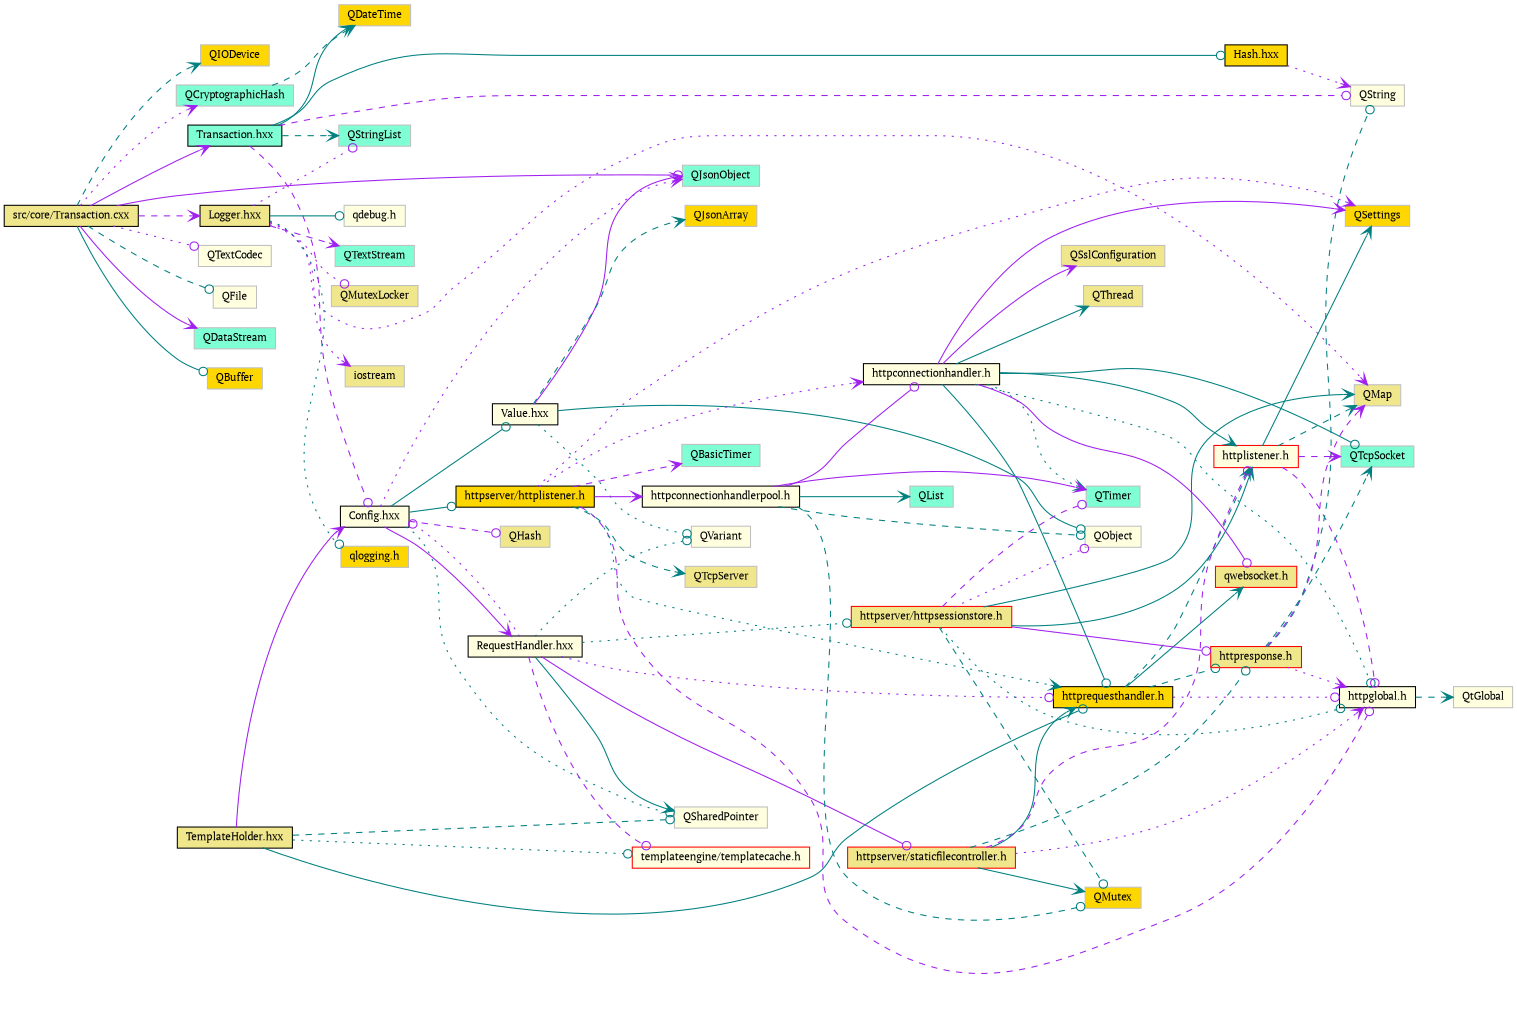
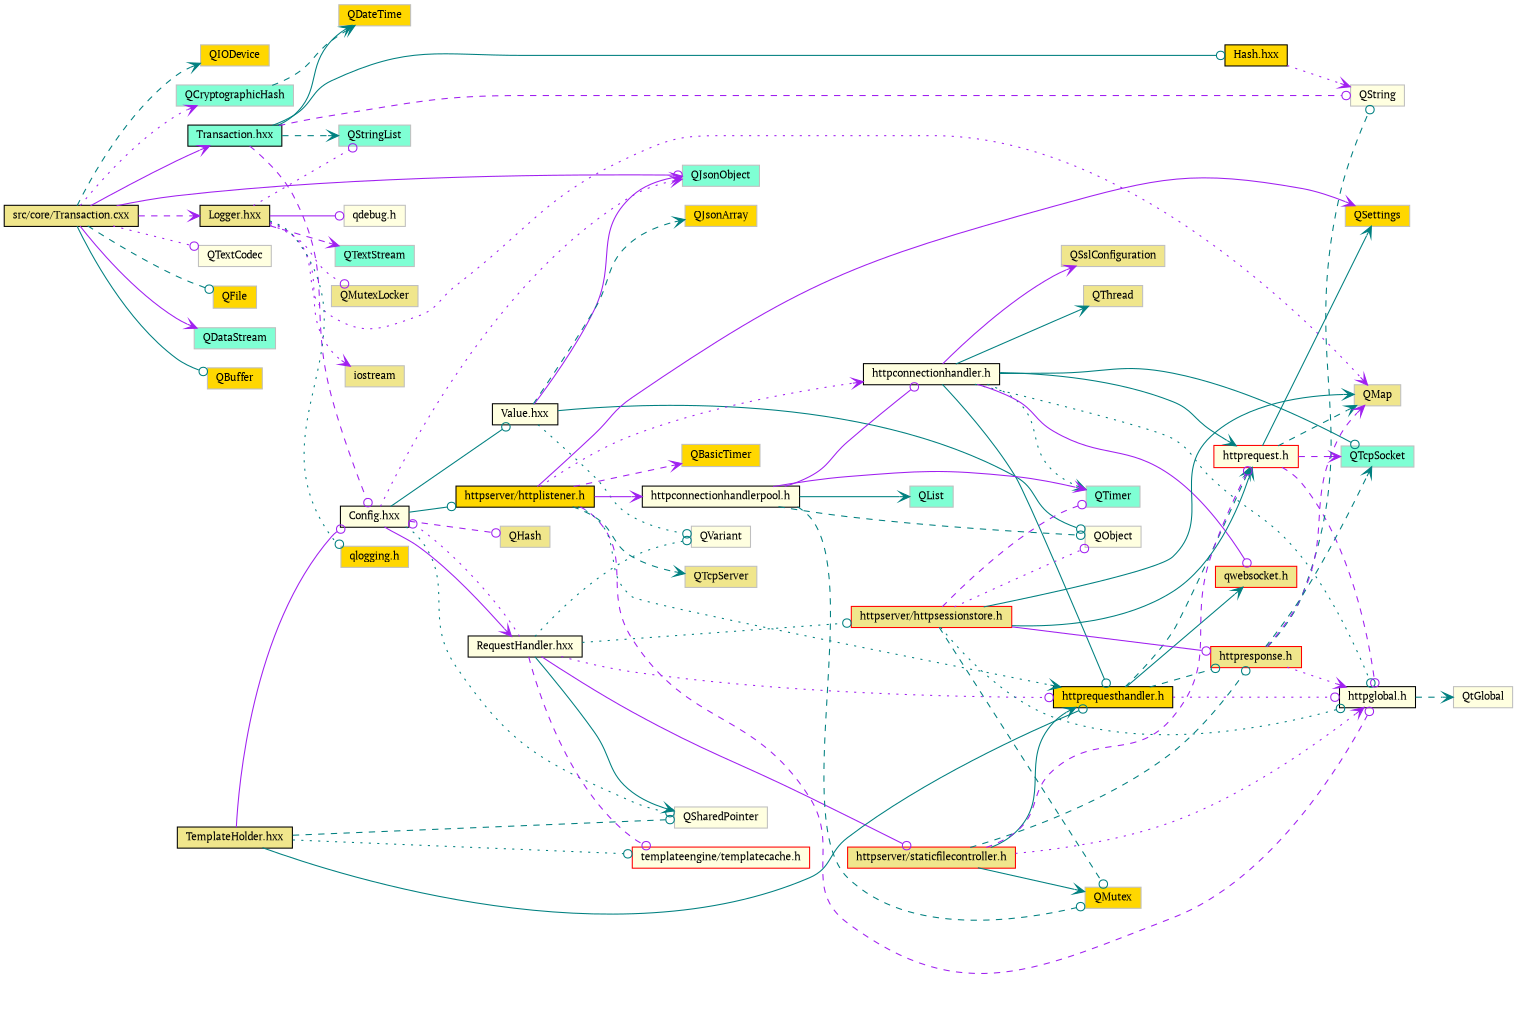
edge "Logger.hxx" -> "qdebug.h": color teal -> purple
edge "httpconnectionhandler.h" -> "QSettings": removed
edge "httpserver/httplistener.h" -> "QSettings": style dotted -> solid
node "QFile": fillcolor lightyellow -> gold
node "QBasicTimer": fillcolor aquamarine -> gold
node "httplistener.h": label "httplistener.h" -> "httprequest.h"
edge "TemplateHolder.hxx" -> "Config.hxx": arrowhead vee -> odot
